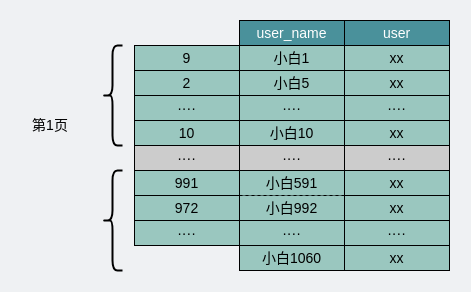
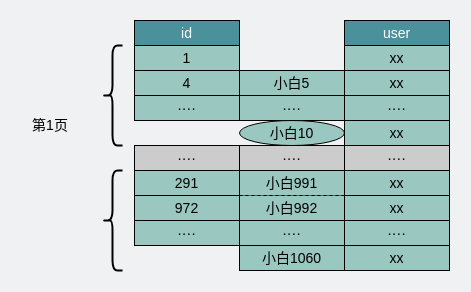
node "id": added
node "user_name": removed
node "小白1": removed
node "9": label "9" -> "1"
node "2": label "2" -> "4"
node "10": removed
node "小白10": shape rectangle -> ellipse
node "991": label "991" -> "291"
node "小白591": label "小白591" -> "小白991"
